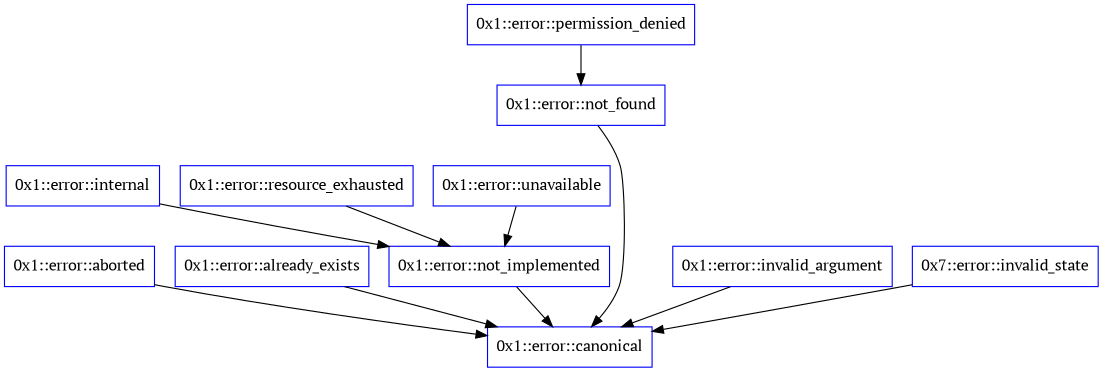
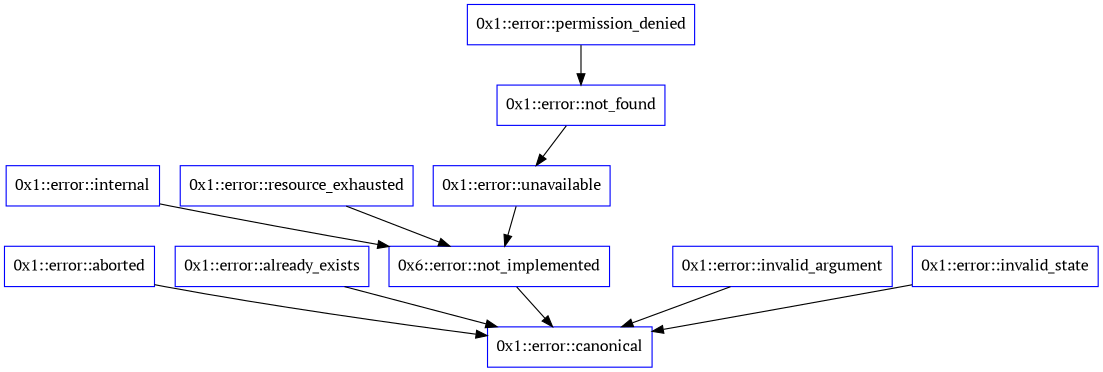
edge "0x1::error::not_found" -> "0x1::error::canonical": now "0x1::error::not_found" -> "0x1::error::unavailable"
node "0x1::error::not_implemented": label "0x1::error::not_implemented" -> "0x6::error::not_implemented"
node "0x7::error::invalid_state": label "0x7::error::invalid_state" -> "0x1::error::invalid_state"
